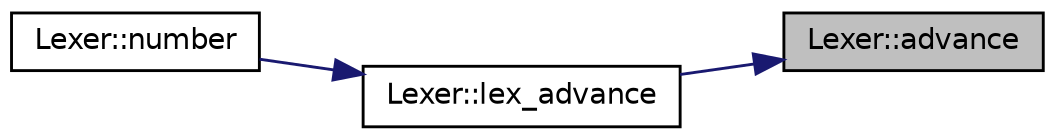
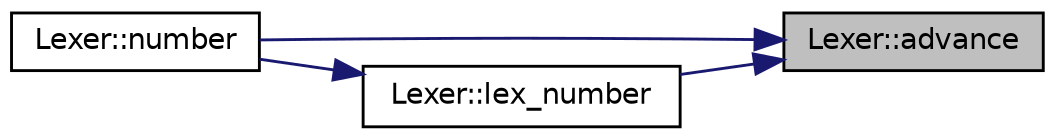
edge "Lexer::number" -> "Lexer::advance": added
node "Lexer::lex_advance": label "Lexer::lex_advance" -> "Lexer::lex_number"
